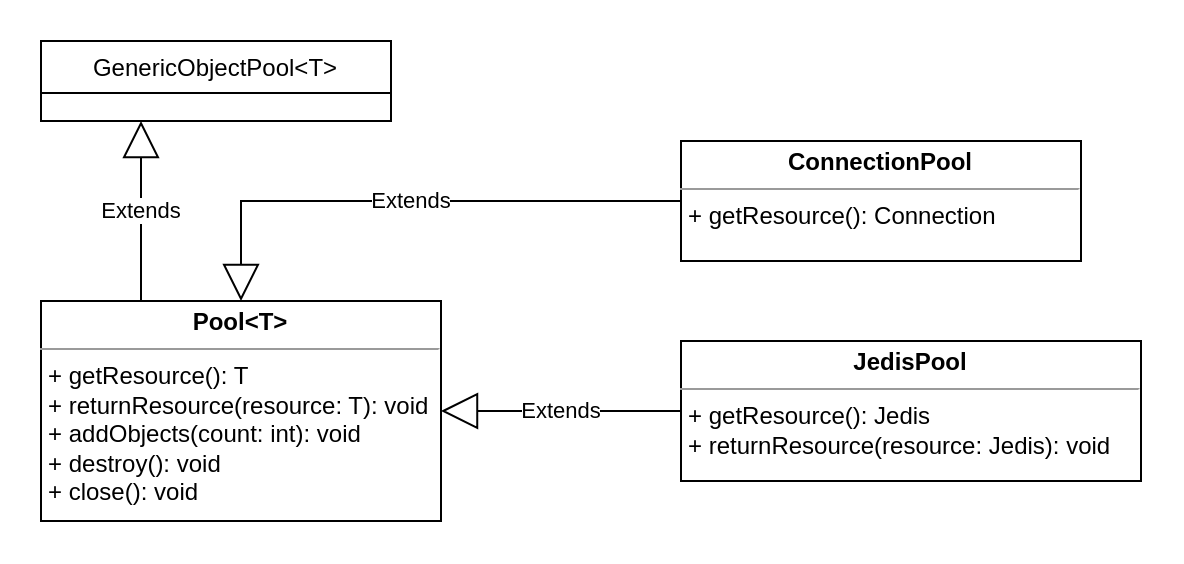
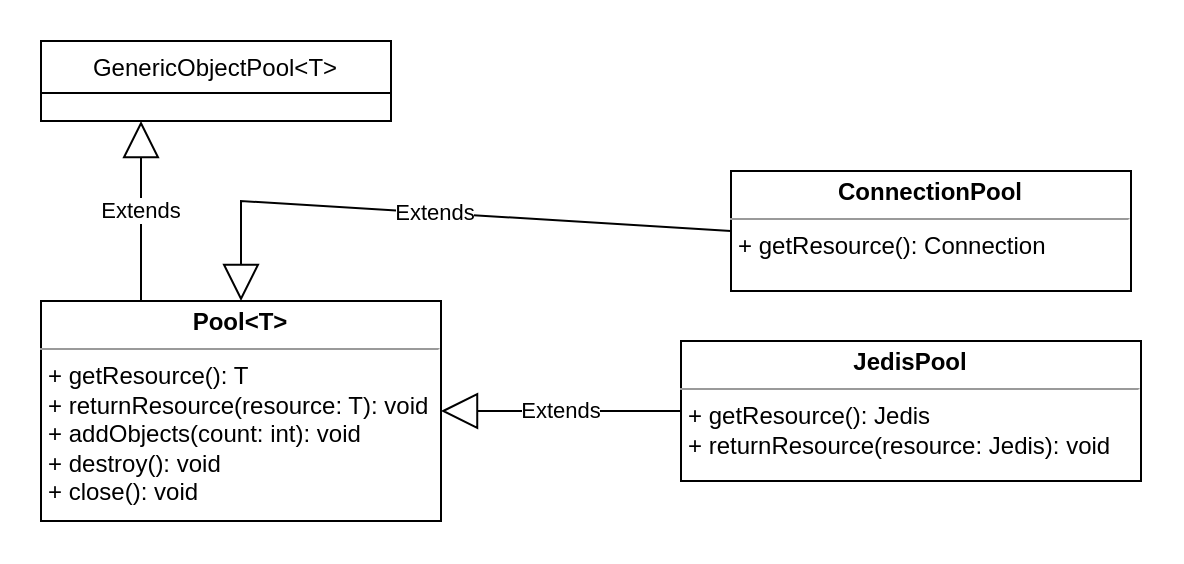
node "ConnectionPool + getResource(): Connection": moved (881, 201) -> (931, 231)
